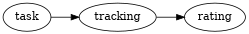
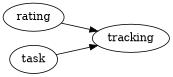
edge "tracking" -> "rating": reversed
